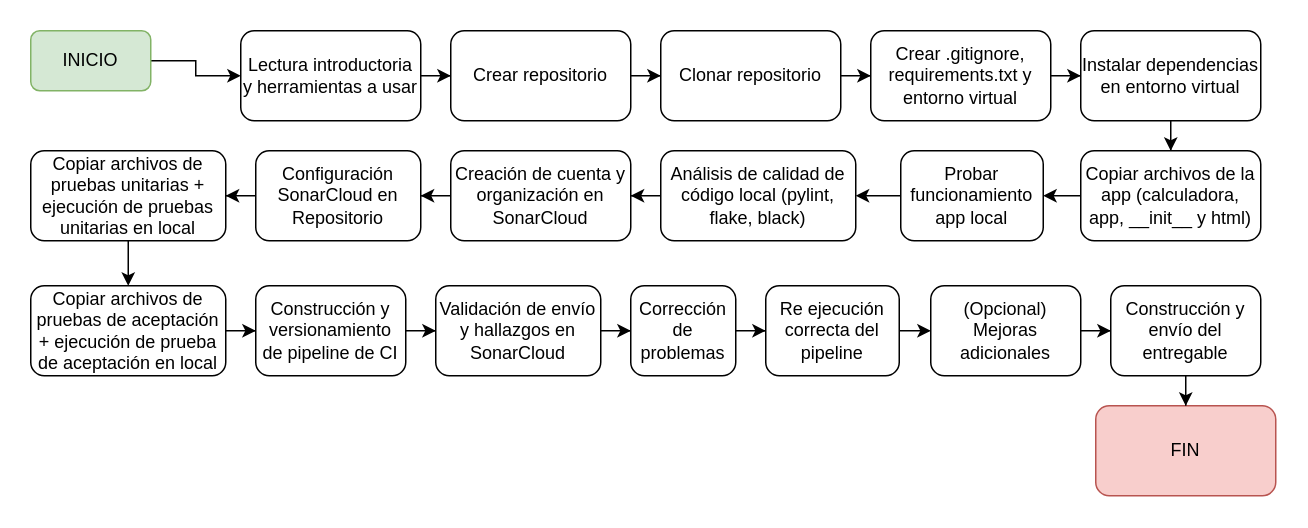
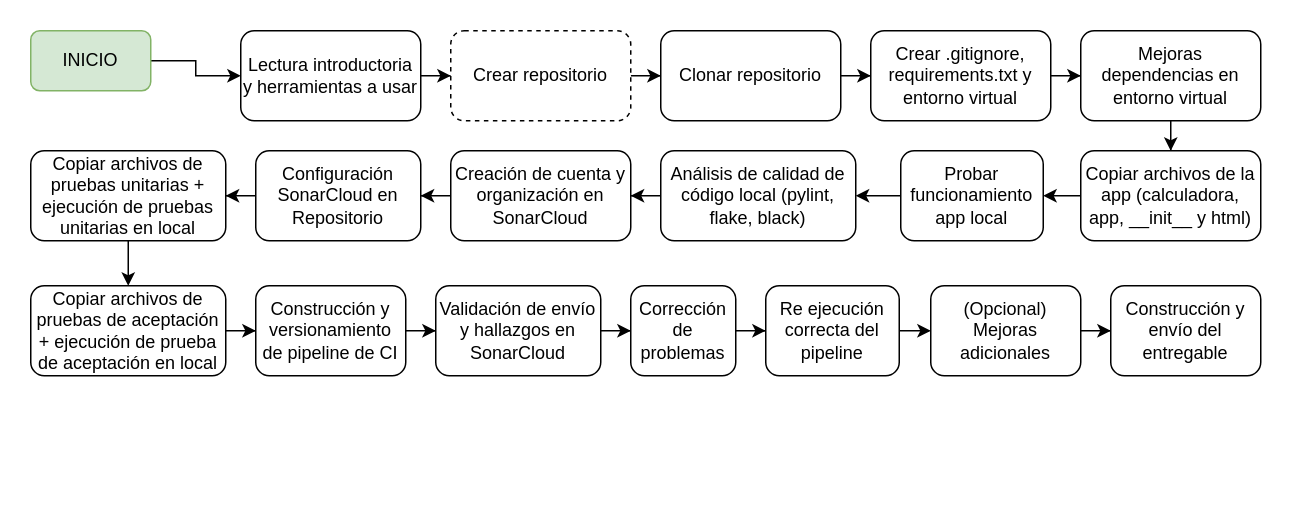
node "Crear repositorio": style solid -> dashed
node "Instalar dependencias en entorno virtual": label "Instalar dependencias en entorno virtual" -> "Mejoras dependencias en entorno virtual"
edge "Construcción y envío del entregable" -> "FIN": removed
node "FIN": removed
